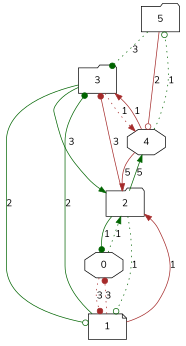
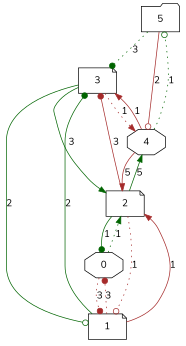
node "3": shape folder -> note
node "2": shape folder -> note
edge "2" -> "1": color darkgreen -> brown
